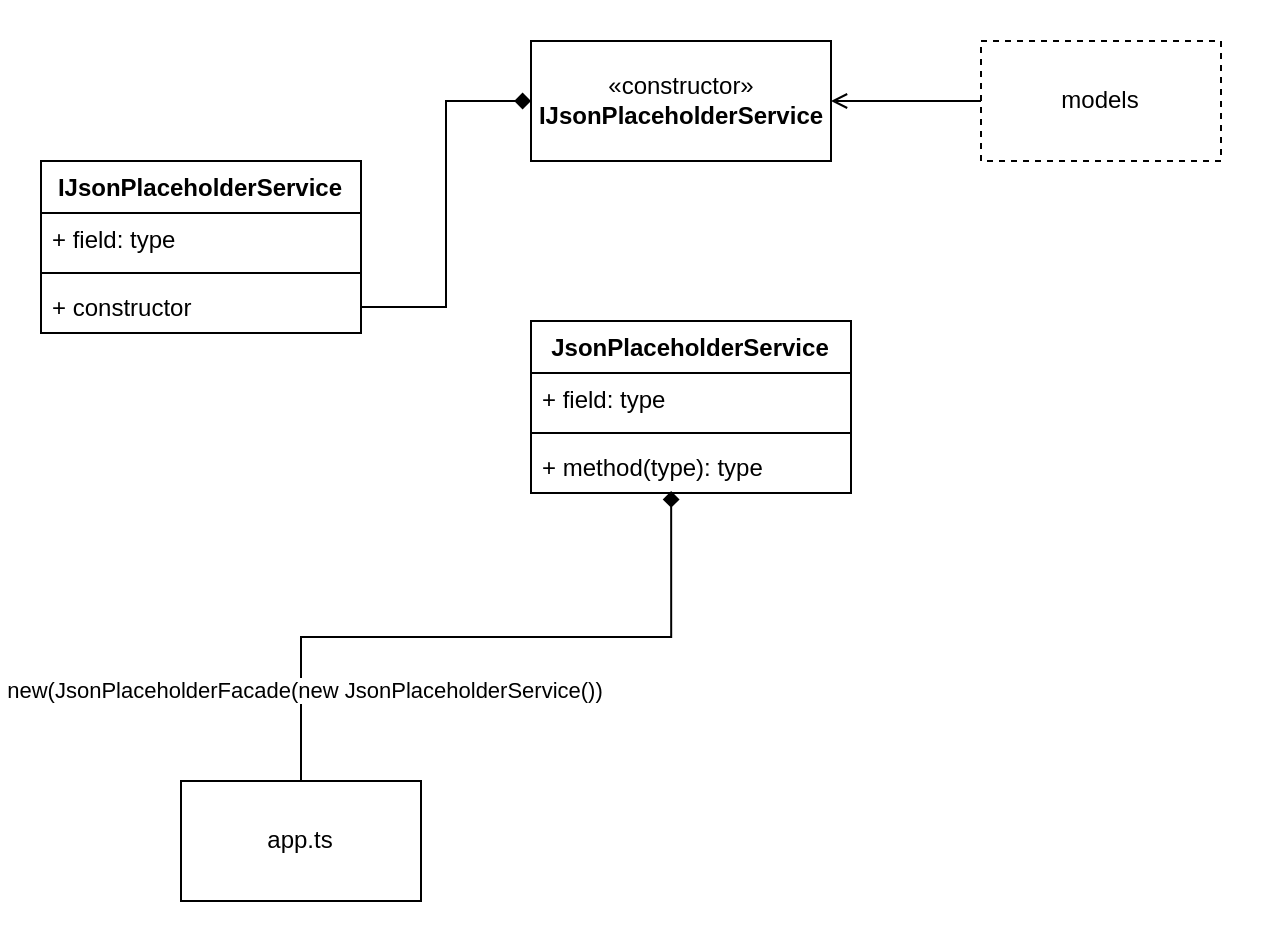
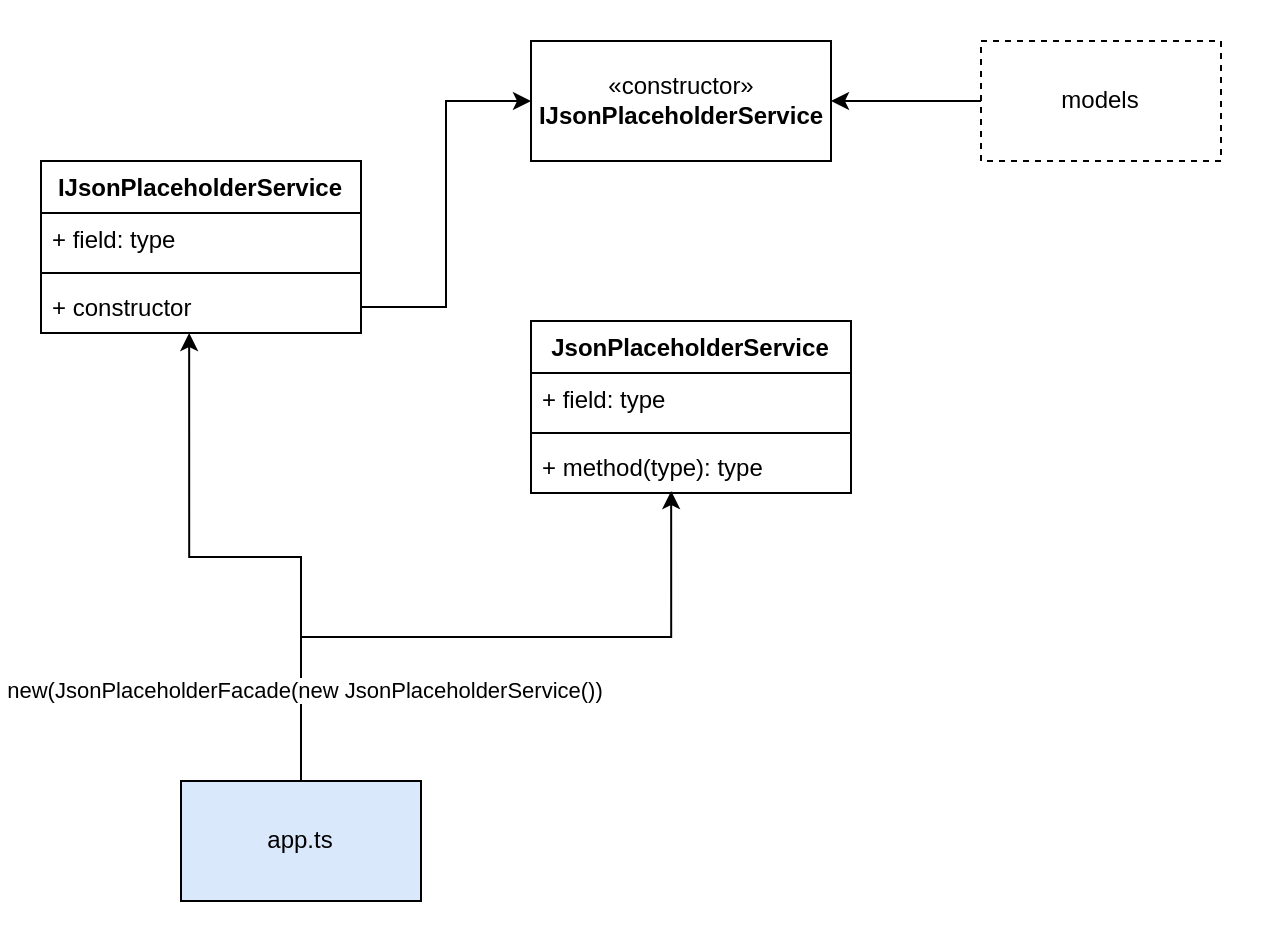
edge "+ constructor" -> "«constructor» IJsonPlaceholderService": arrowhead diamond -> classic
edge "models" -> "«constructor» IJsonPlaceholderService": arrowhead open -> classic
edge "app.ts" -> "+ method(type): type": arrowhead diamond -> classic
edge "app.ts" -> "+ constructor": added
node "app.ts": fillcolor #ffffff -> #dae8fc
